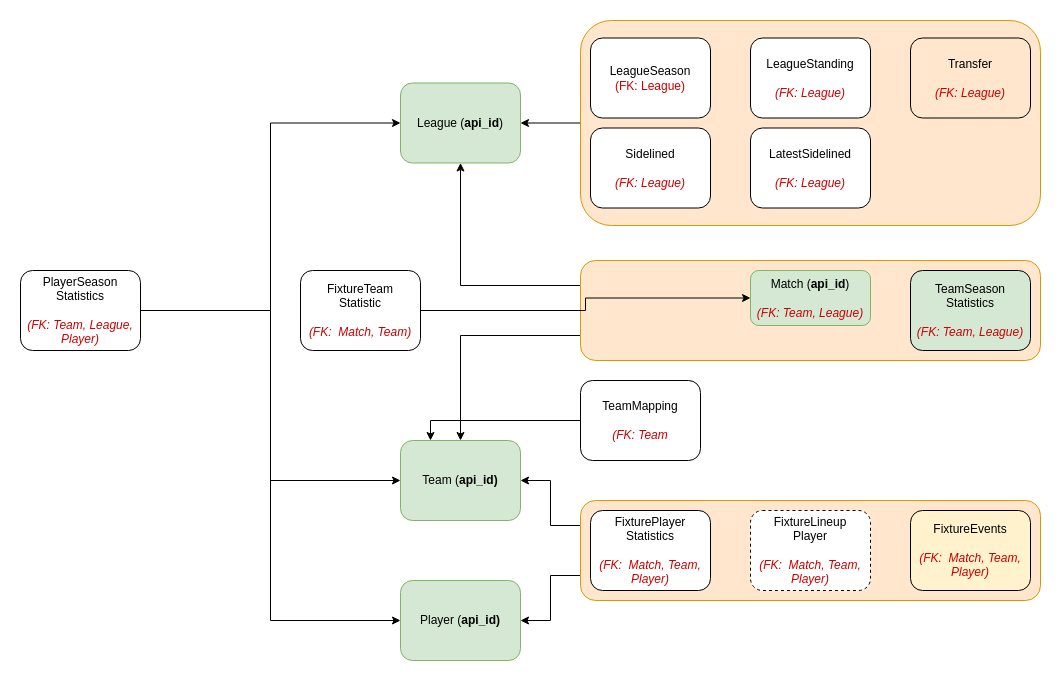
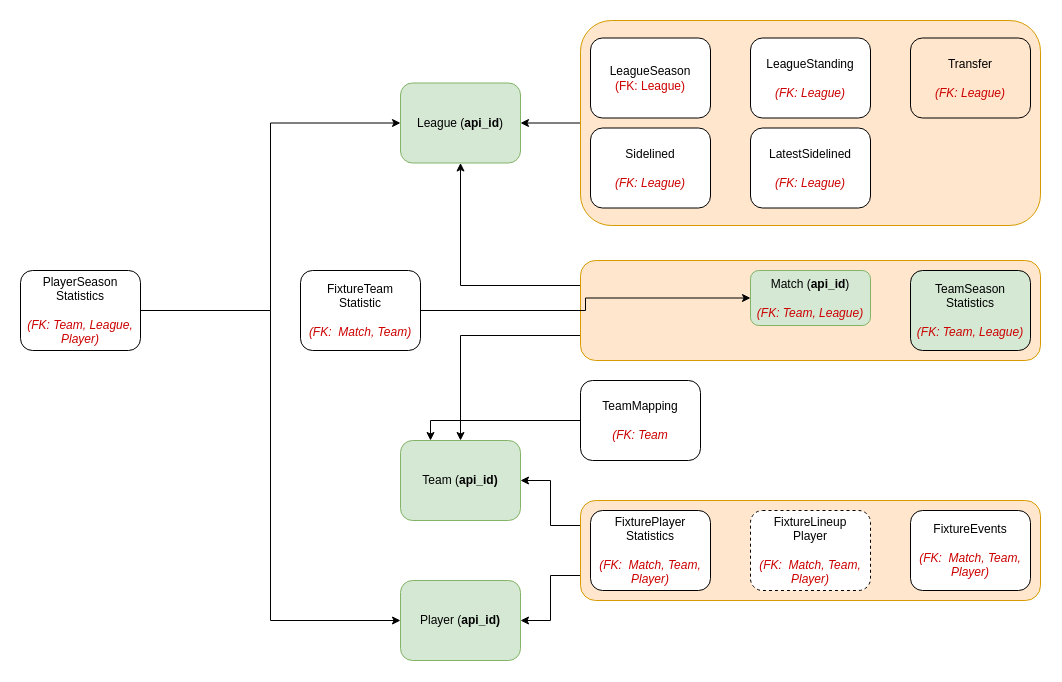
edge "PlayerSeason Statistics (FK: Team, League, Player)" -> "Team (api_id)": removed
node "FixtureEvents (FK: Match, Team, Player)": fillcolor #fff2cc -> #ffffff
